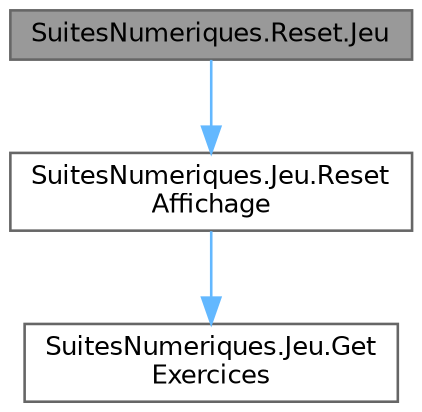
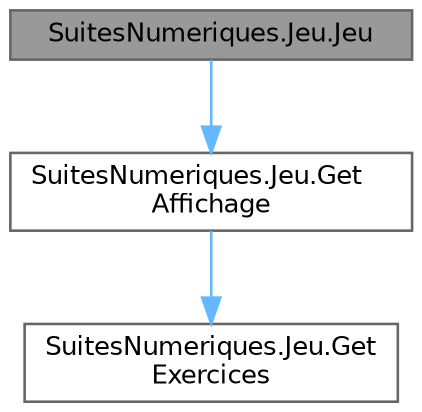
node "SuitesNumeriques.Reset.Jeu": label "SuitesNumeriques.Reset.Jeu" -> "SuitesNumeriques.Jeu.Jeu"
node "SuitesNumeriques.Jeu.Reset Affichage": label "SuitesNumeriques.Jeu.Reset Affichage" -> "SuitesNumeriques.Jeu.Get Affichage"
